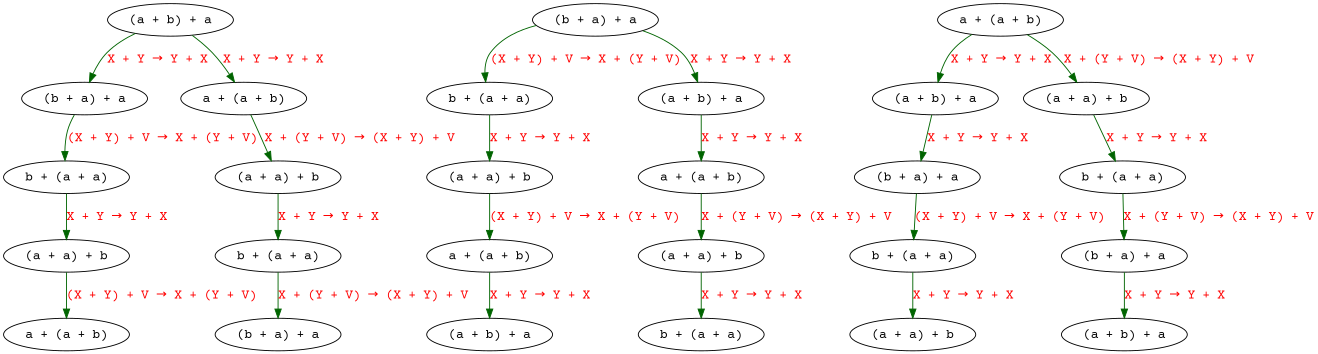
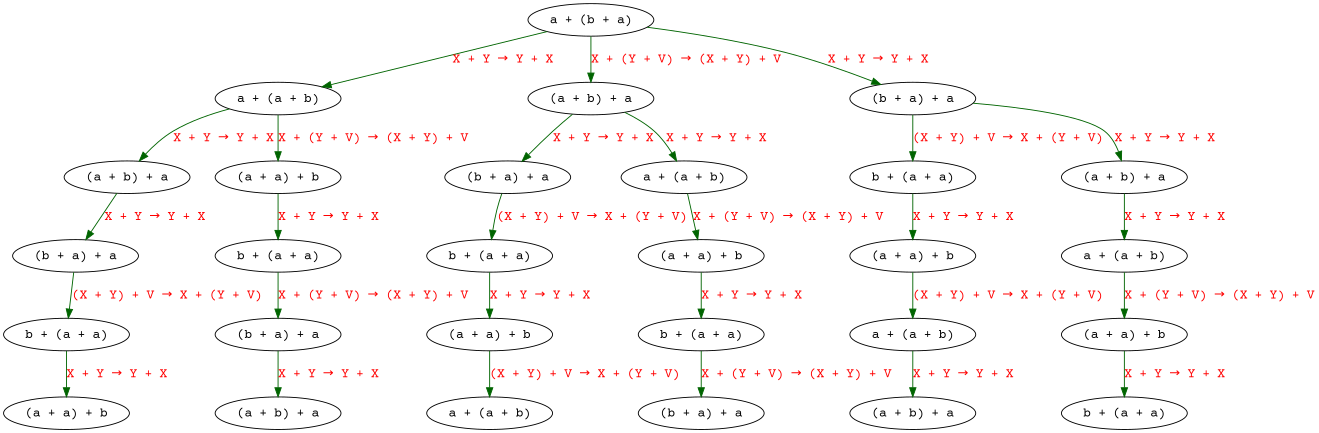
node "a + (b + a)": added
